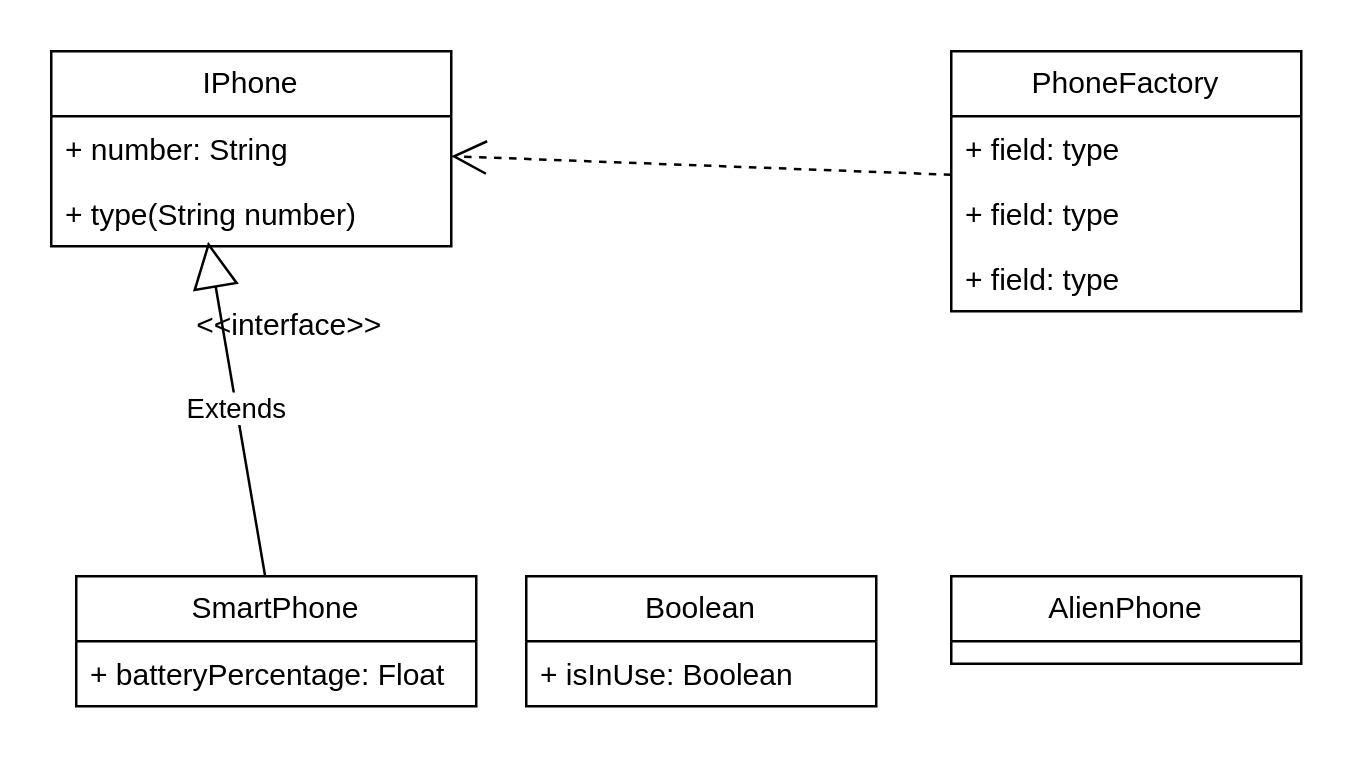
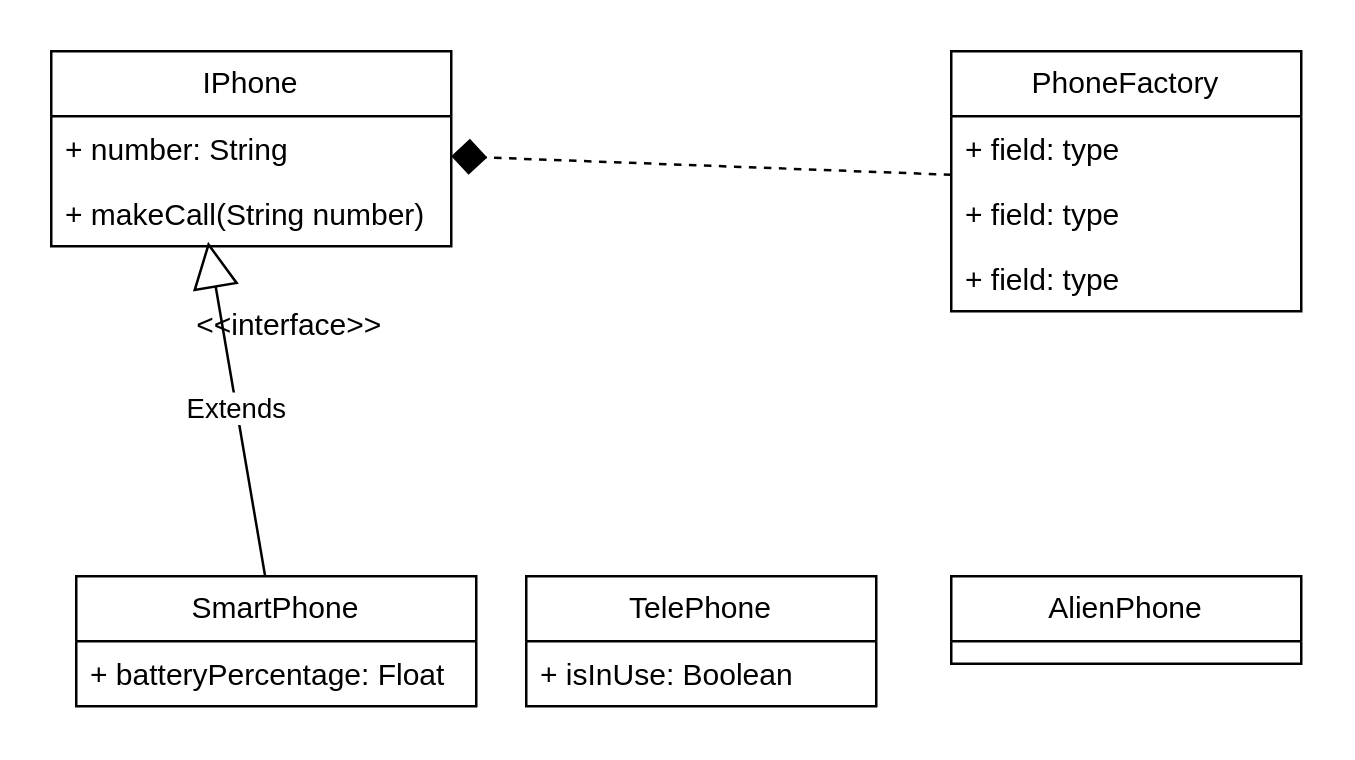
edge "PhoneFactory" -> "IPhone": arrowhead open -> diamond
node "+ type(String number)": label "+ type(String number)" -> "+ makeCall(String number)"
node "Boolean": label "Boolean" -> "TelePhone"
